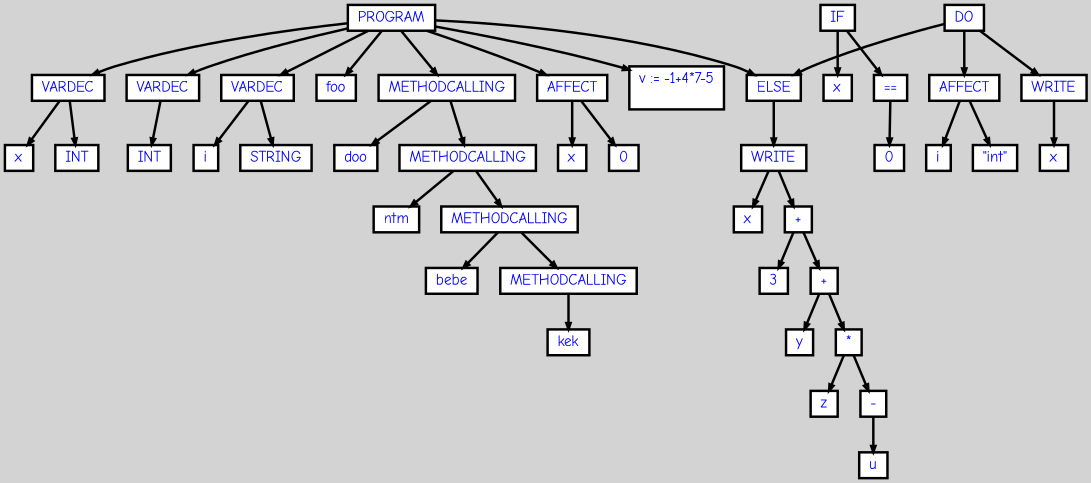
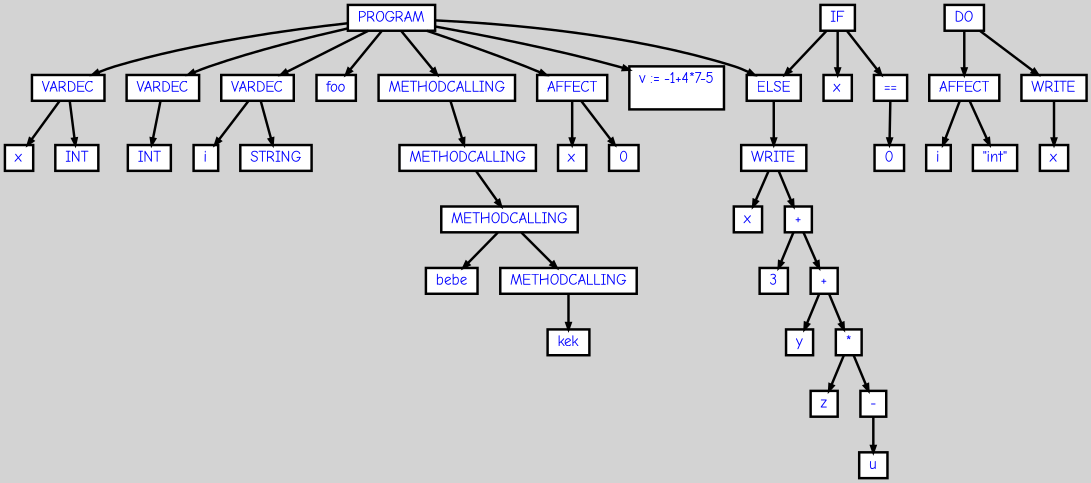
edge "DO" -> "ELSE": now "IF" -> "ELSE"
node "doo": removed
node "ntm": removed
